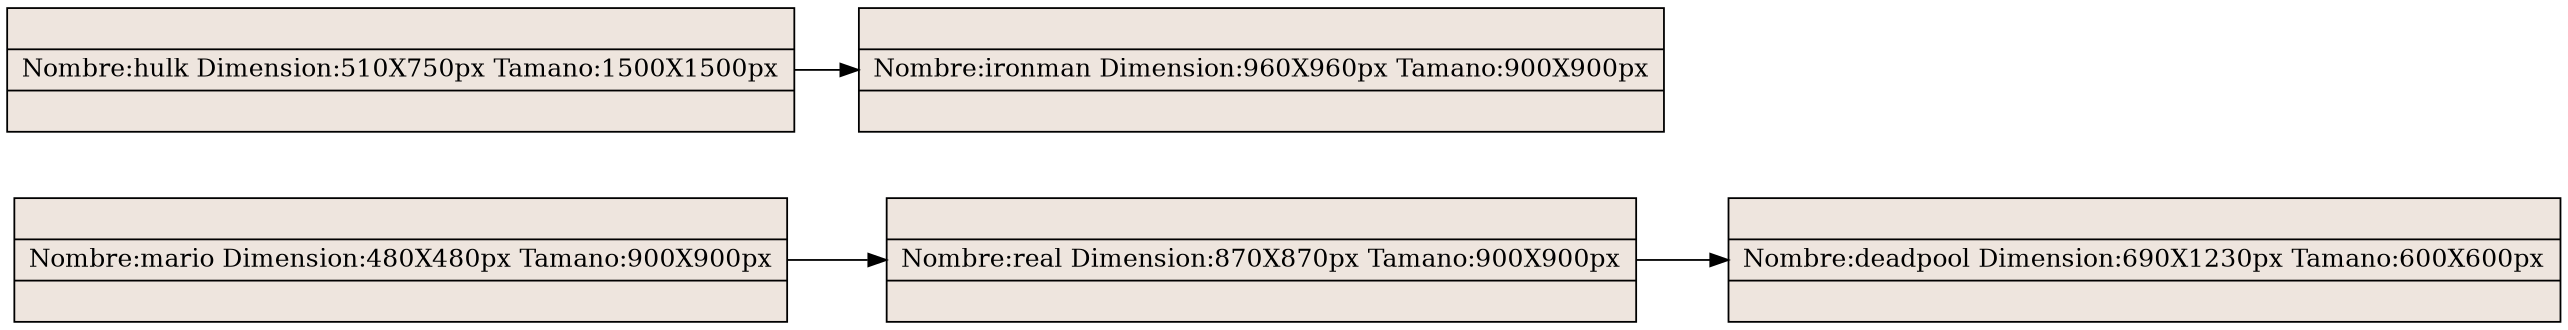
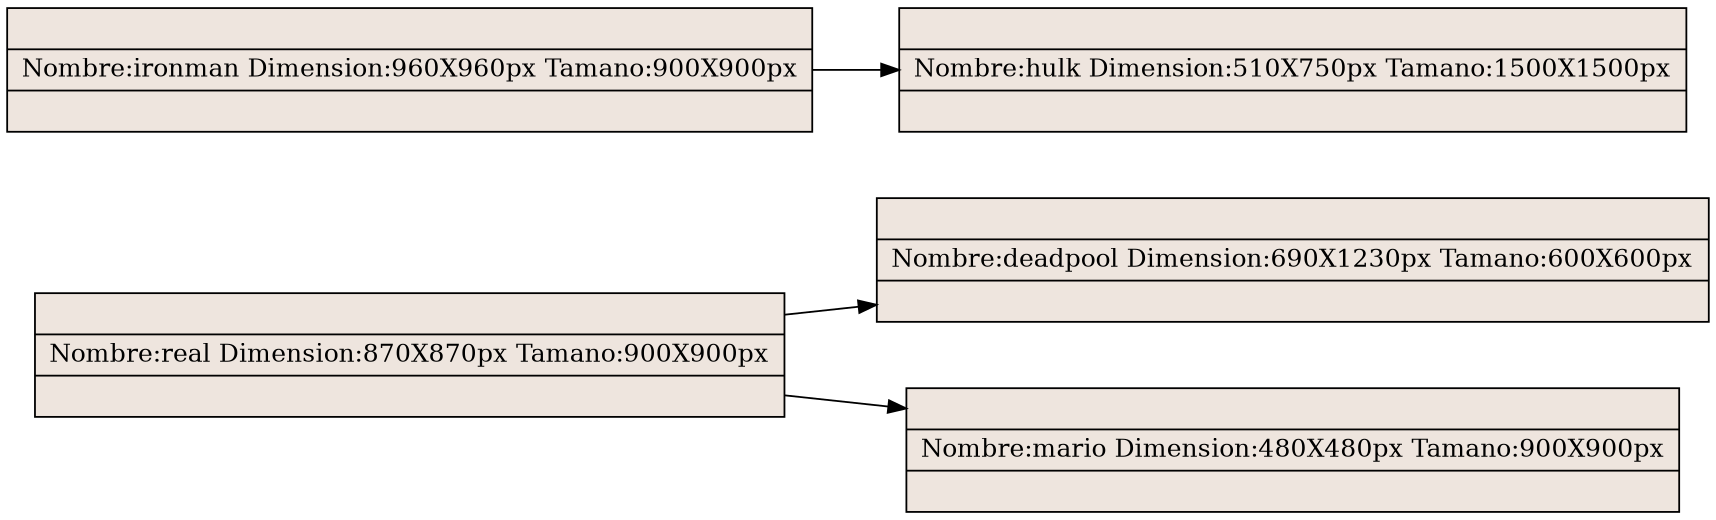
edge "Nombre:hulk Dimension:510X750px Tamano:1500X1500px" -> "Nombre:ironman Dimension:960X960px Tamano:900X900px": reversed
edge "Nombre:mario Dimension:480X480px Tamano:900X900px" -> "Nombre:real Dimension:870X870px Tamano:900X900px": reversed
